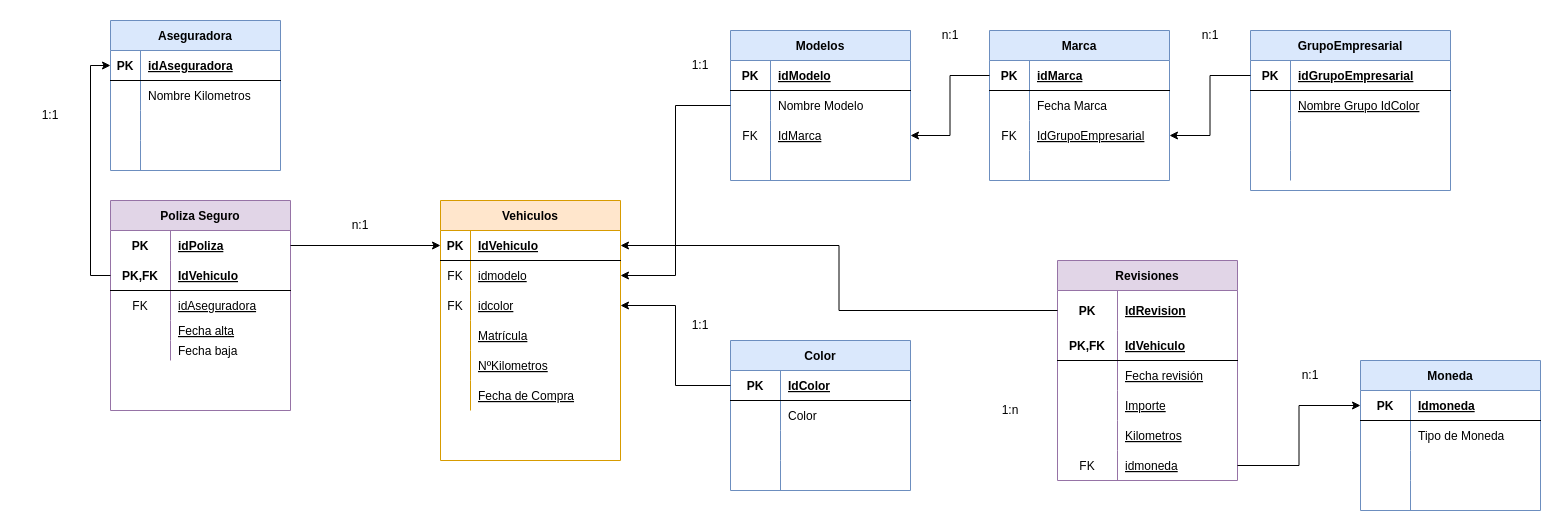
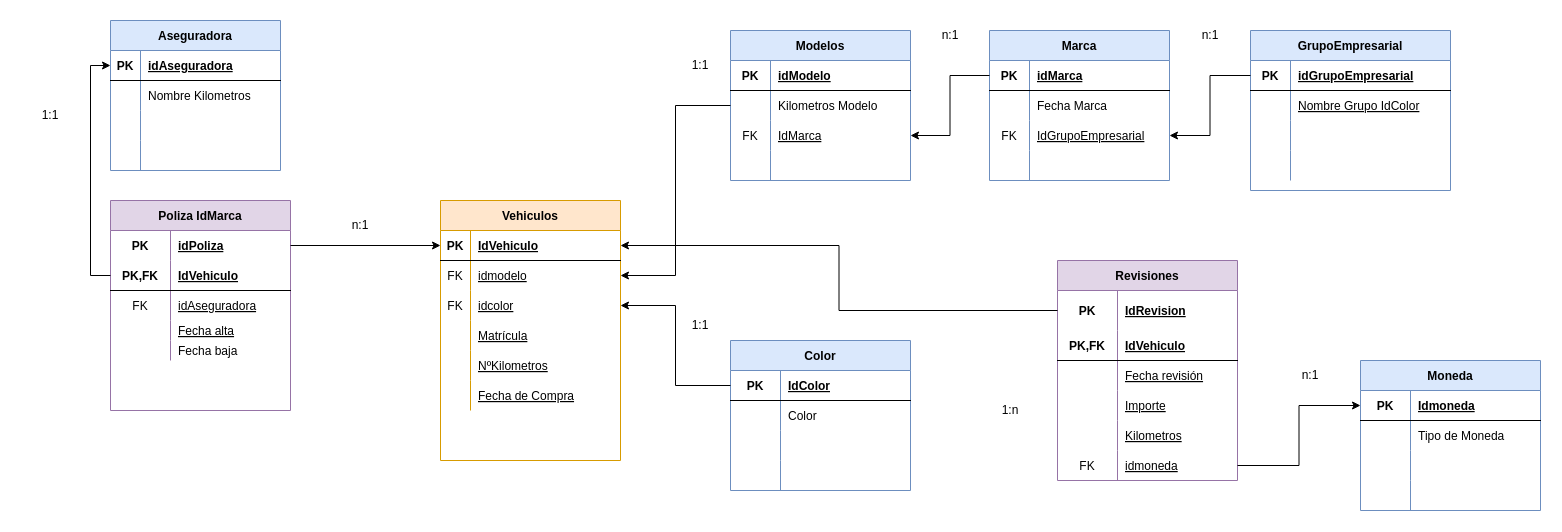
node "Nombre Modelo": label "Nombre Modelo" -> "Kilometros Modelo"
node "Poliza Seguro": label "Poliza Seguro" -> "Poliza IdMarca"
